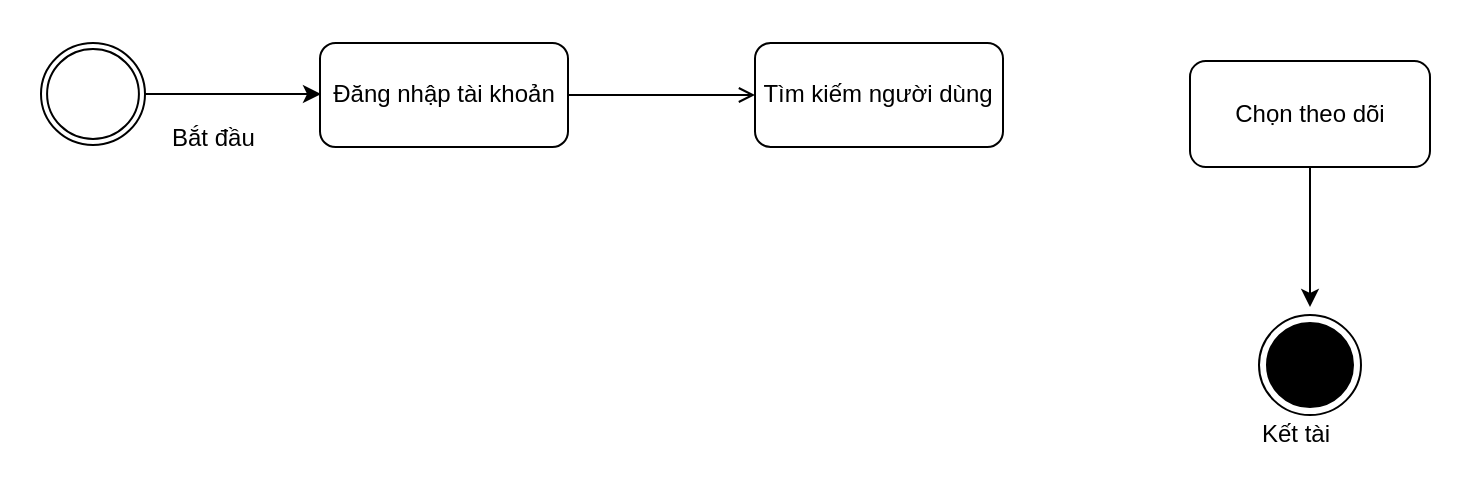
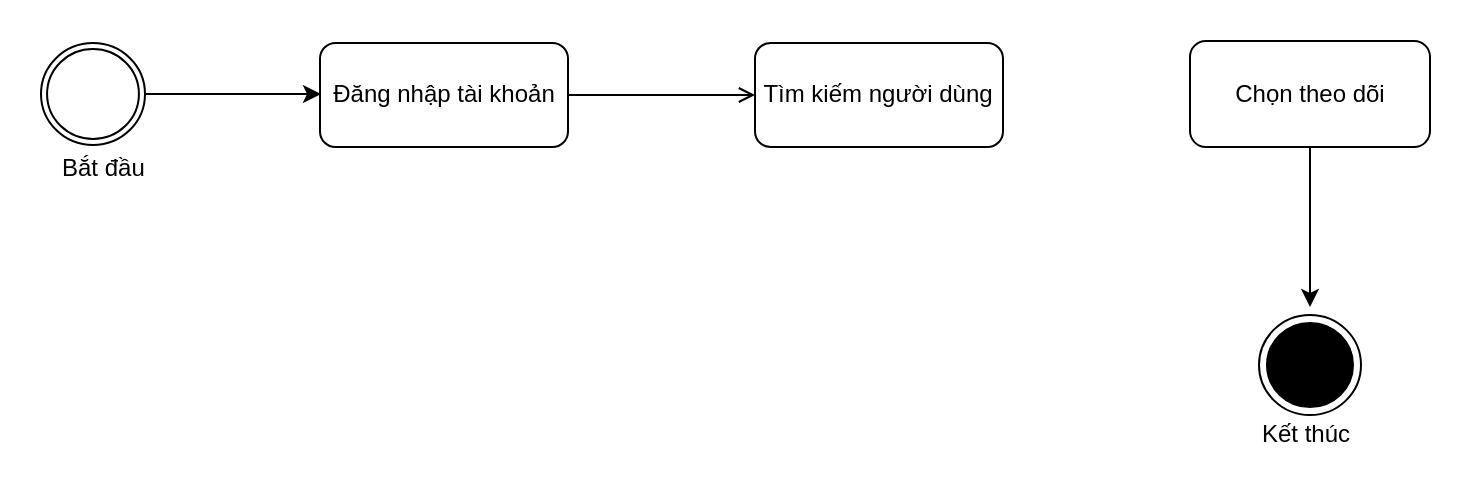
node "Chọn theo dõi": moved (1310, 114) -> (1310, 94)
node "Bắt đầu": moved (220, 147) -> (110, 177)
node "Kết tài": label "Kết tài" -> "Kết thúc"
